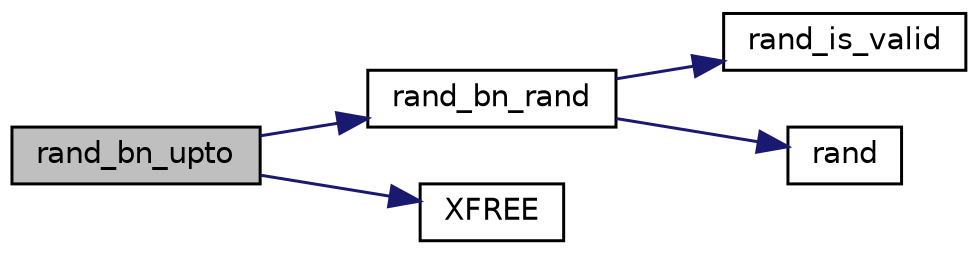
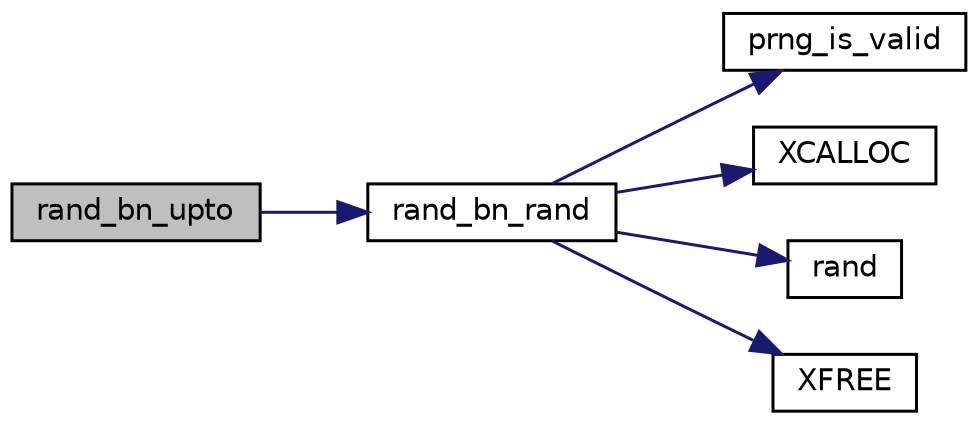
node "rand_is_valid": label "rand_is_valid" -> "prng_is_valid"
node "XCALLOC": added
edge "rand_bn_upto" -> "XFREE": now "rand_bn_rand" -> "XFREE"
